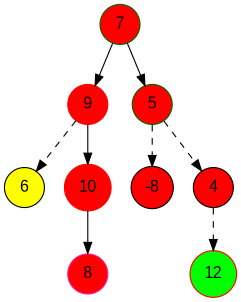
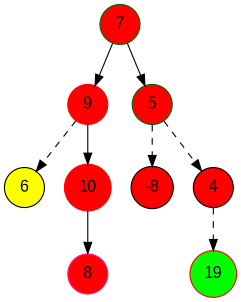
node "12": label "12" -> "19"
